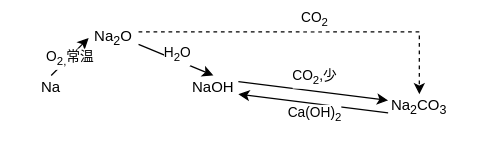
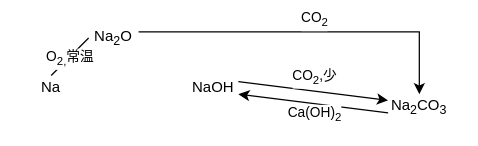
edge "Na2O" -> "Na2CO3": style dashed -> solid
edge "Na" -> "Na2O": arrowhead classic -> none
edge "Na2O" -> "NaOH": removed, label "H2O"
